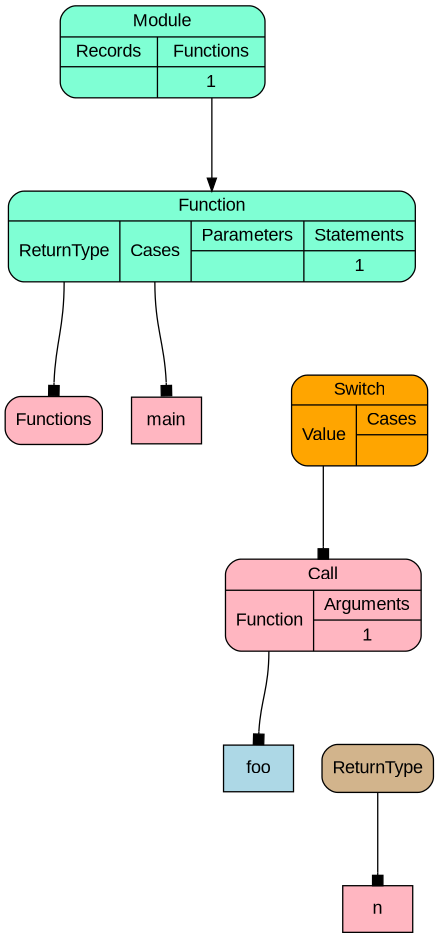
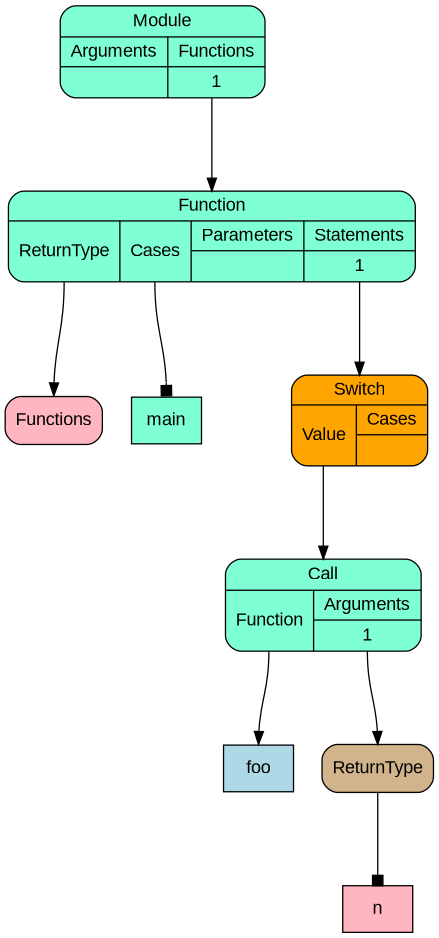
node "Module": text "Records" -> "Arguments"
edge "Function" -> "Switch": added
edge "Function" -> "Functions": arrowhead box -> normal
node "main": fillcolor lightpink -> aquamarine
edge "Switch" -> "Call": arrowhead box -> normal
node "Call": fillcolor lightpink -> aquamarine
edge "Call" -> "foo": arrowhead box -> normal
edge "Call" -> "ReturnType": added
